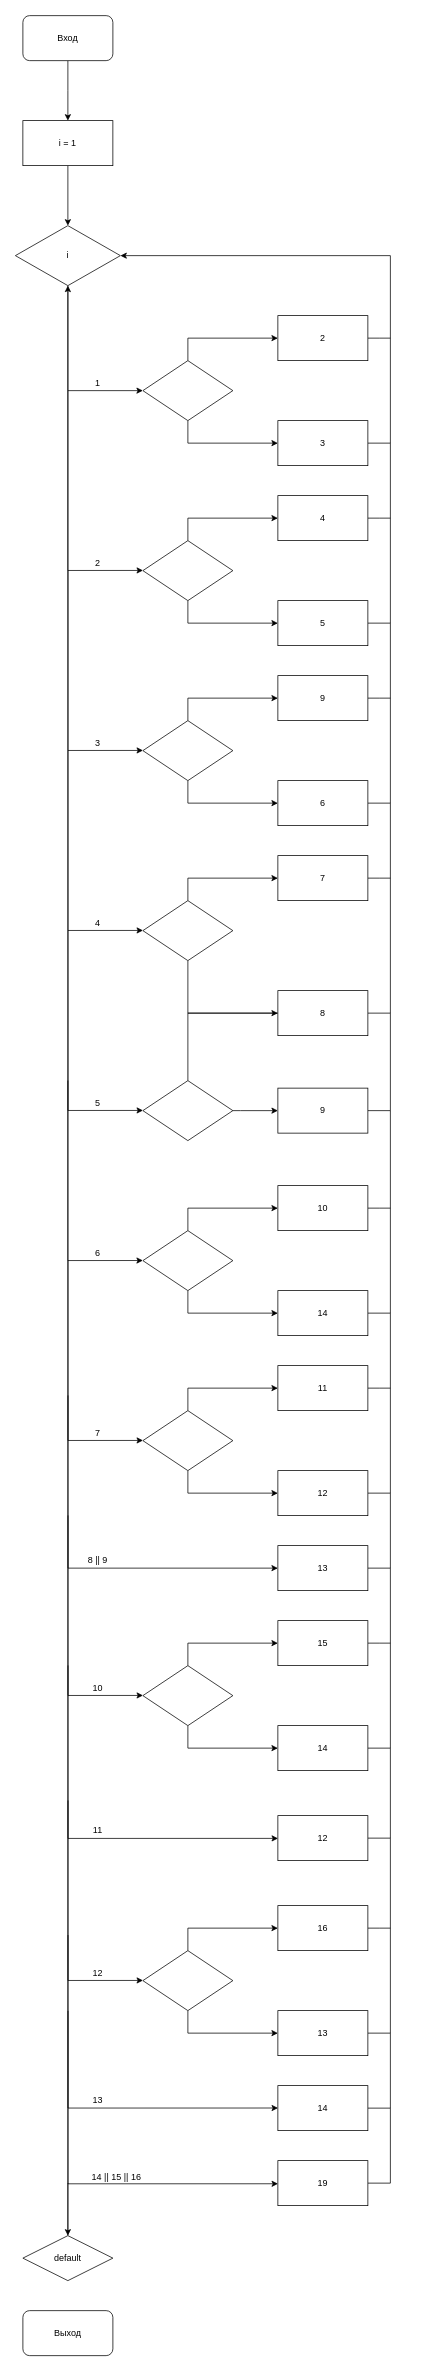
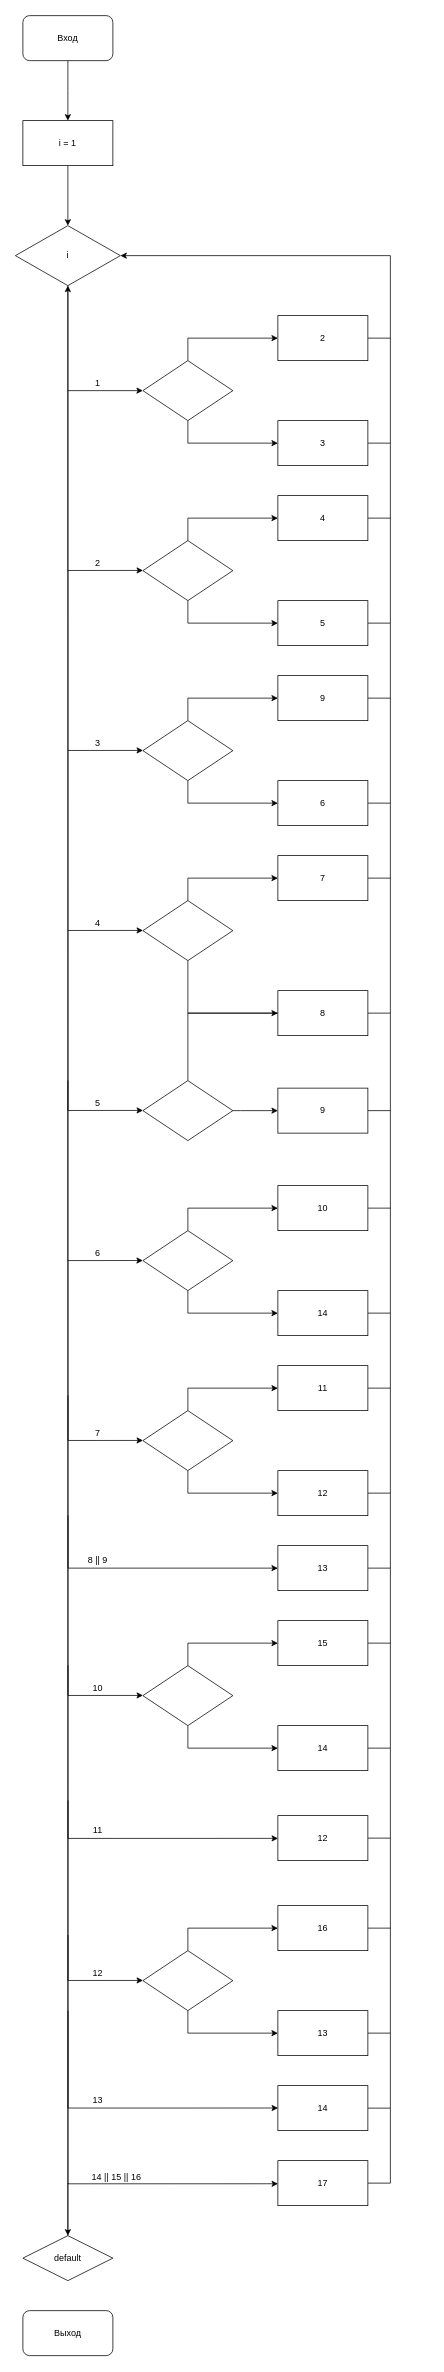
node "19": label "19" -> "17"
